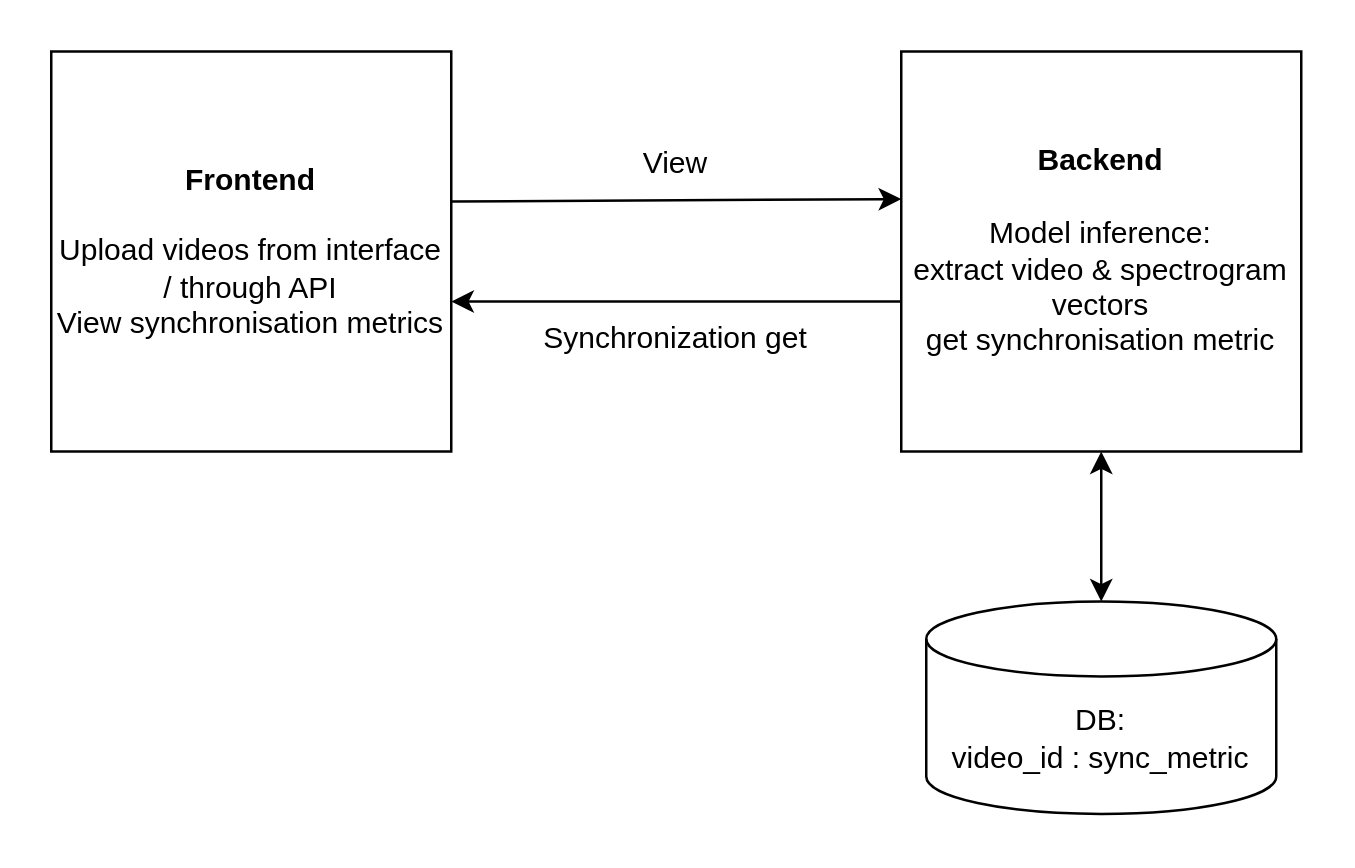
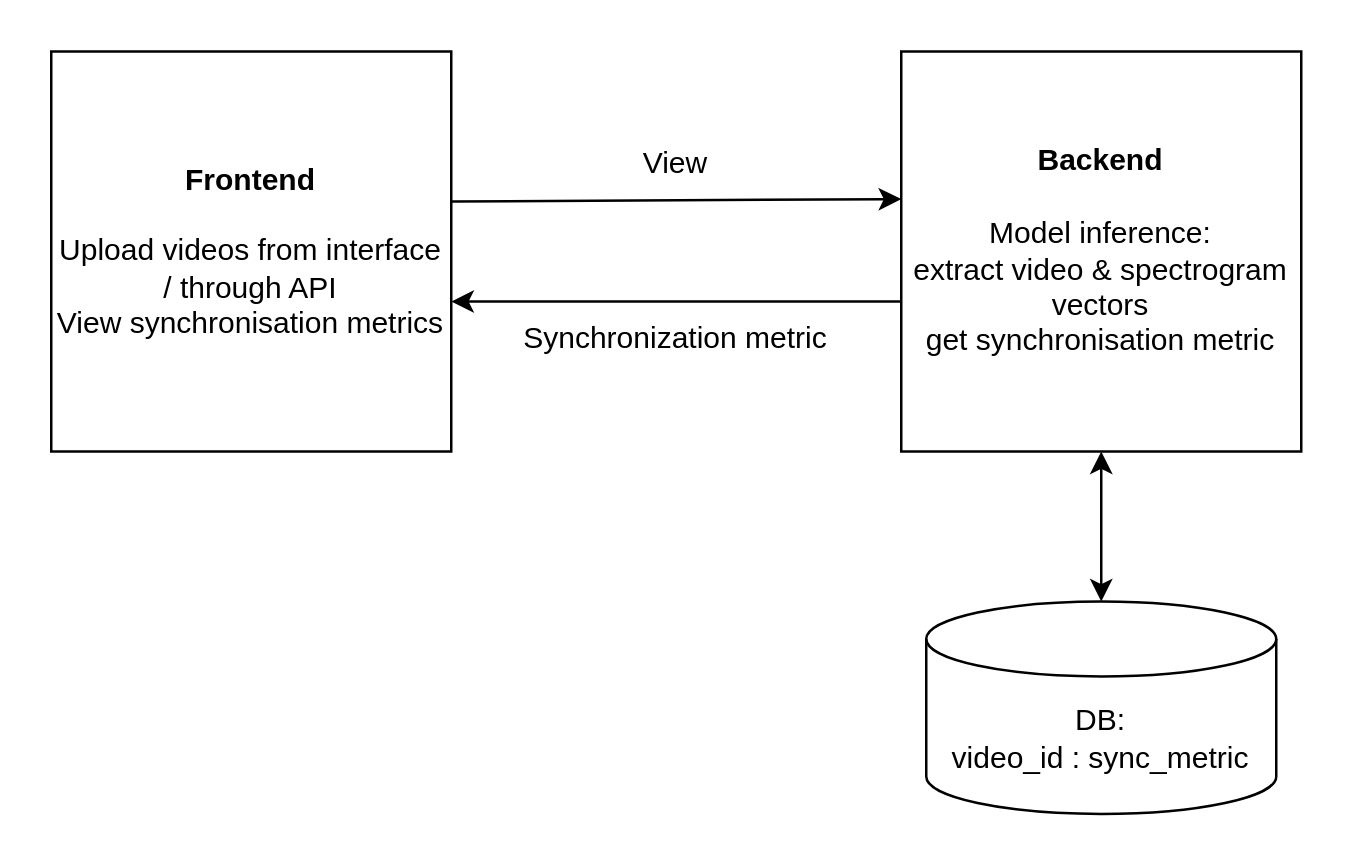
node "Synchronization get": label "Synchronization get" -> "Synchronization metric"
